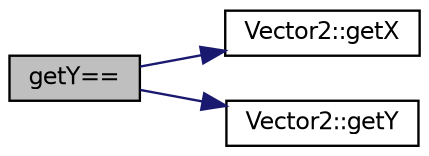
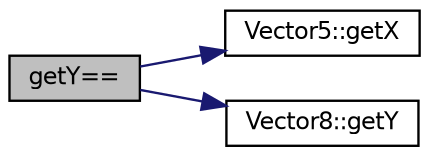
node "Vector2::getX": label "Vector2::getX" -> "Vector5::getX"
node "Vector2::getY": label "Vector2::getY" -> "Vector8::getY"
